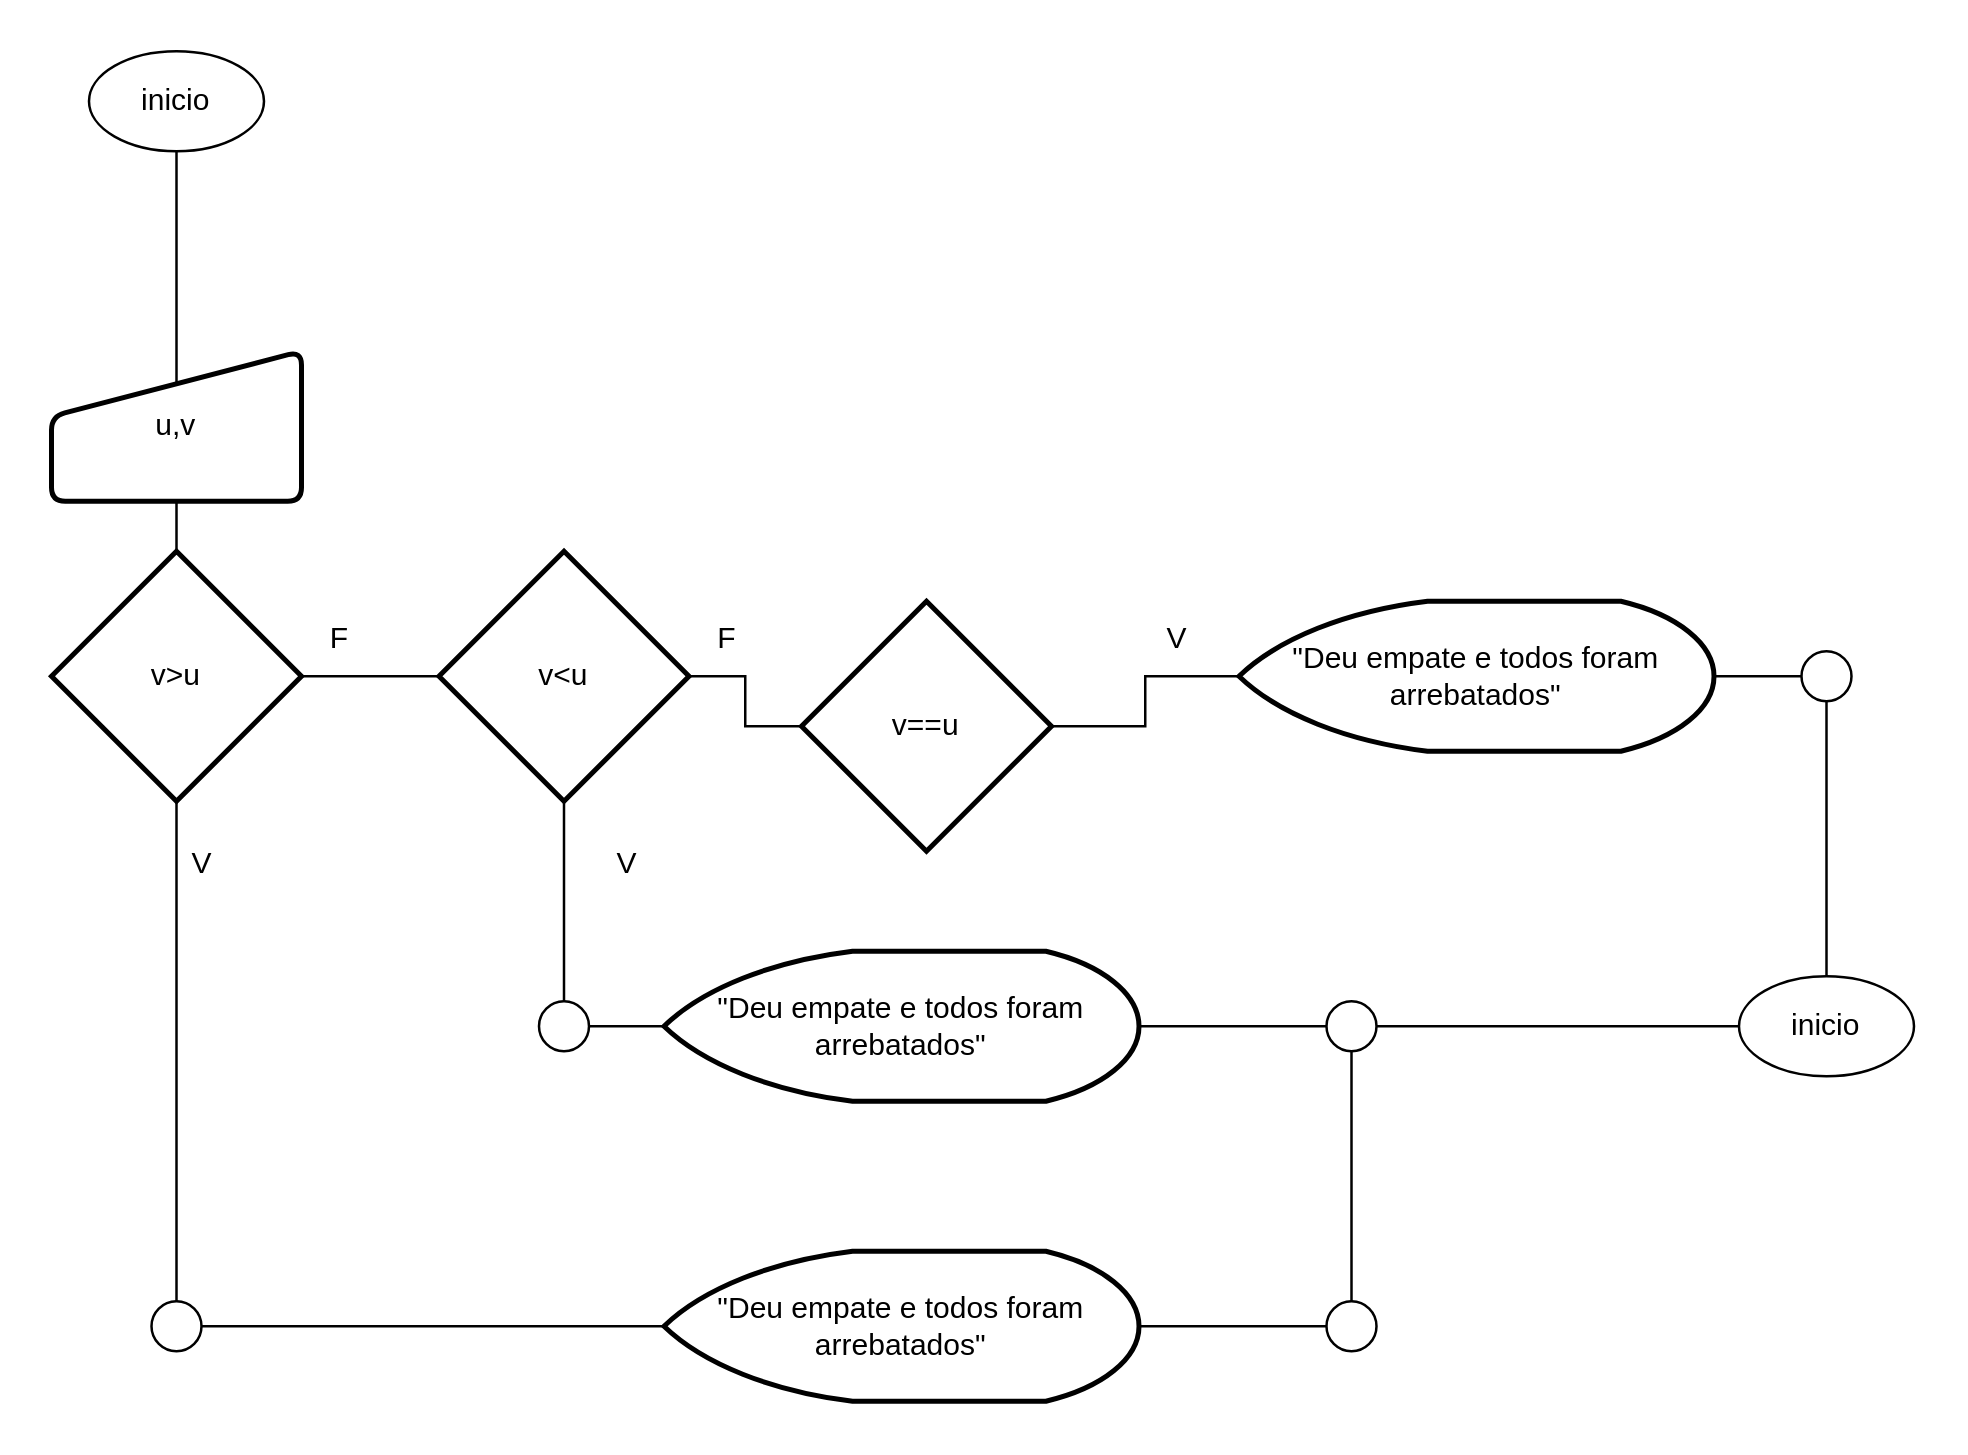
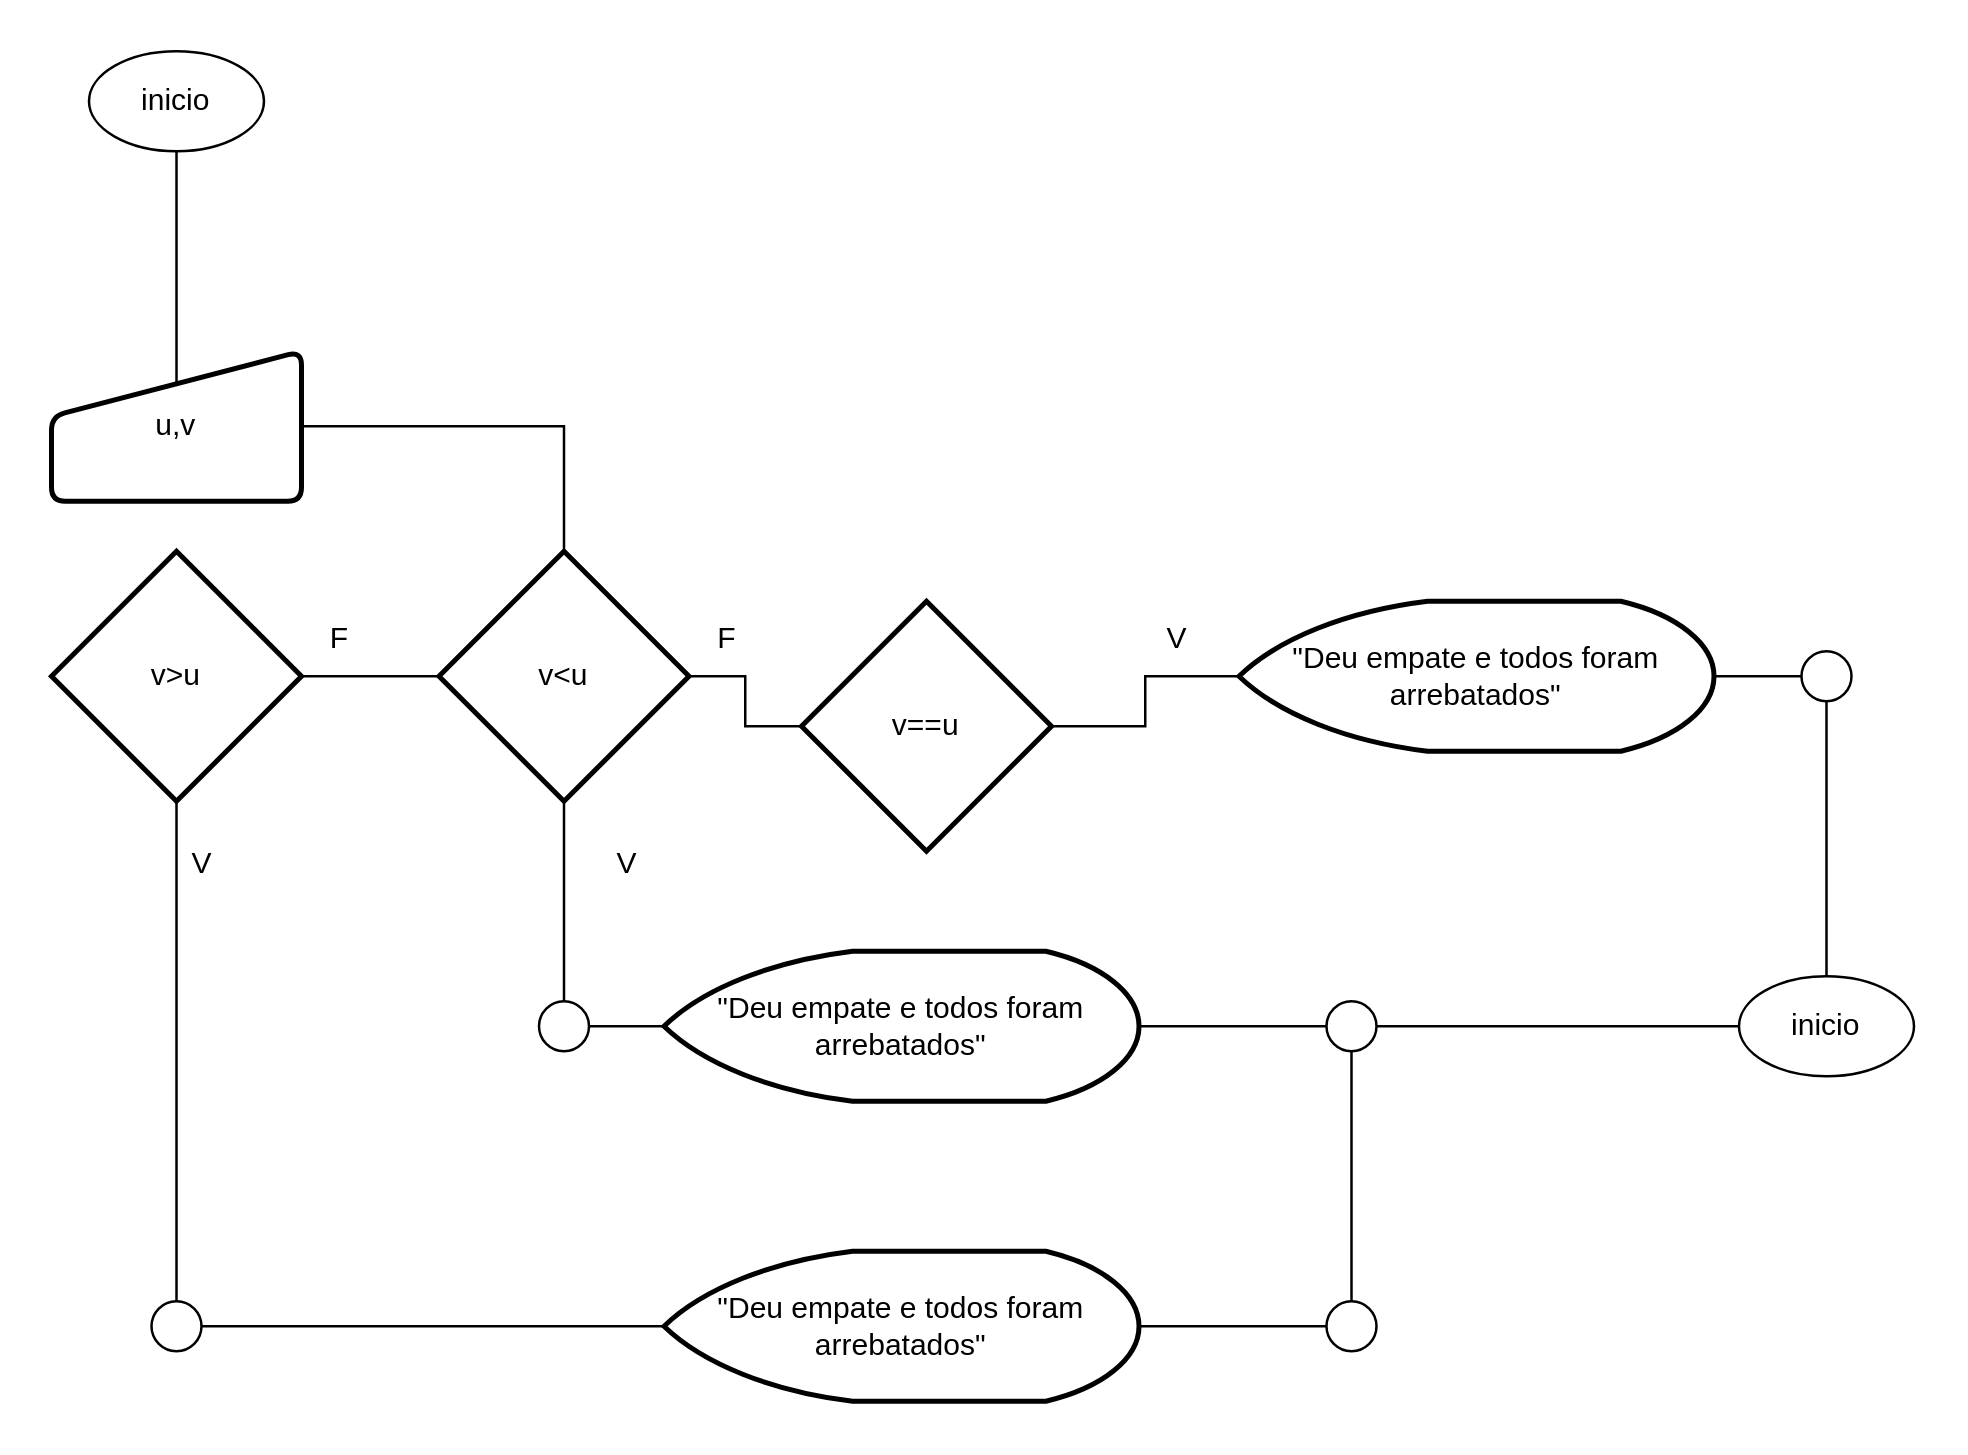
edge "u,v" -- "v>u": now "u,v" -- "v<u"
